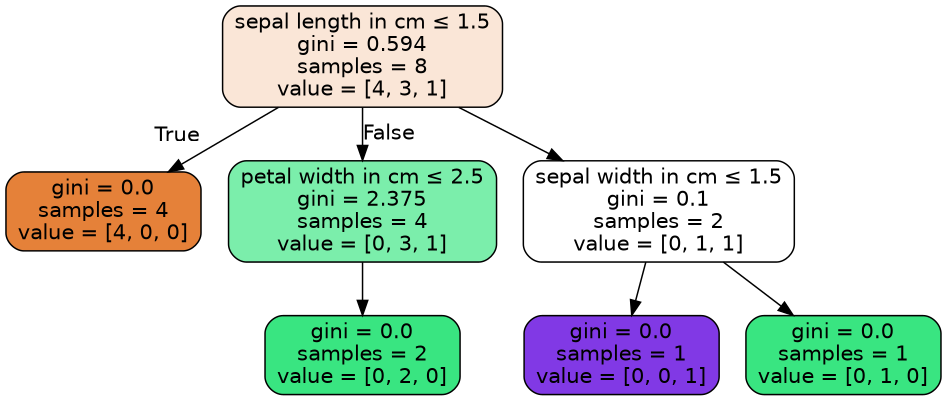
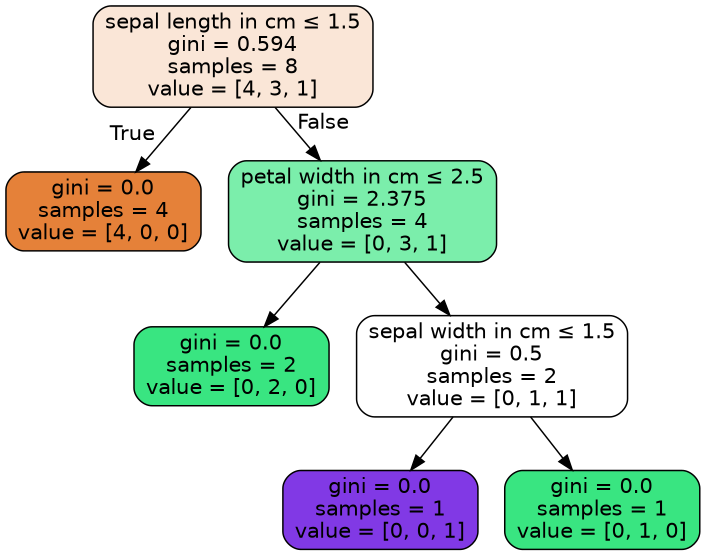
edge "sepal length in cm ≤ 1.5" -> "sepal width in cm ≤ 1.5": now "petal width in cm ≤ 2.5" -> "sepal width in cm ≤ 1.5"
node "sepal width in cm ≤ 1.5": text "gini = 0.1" -> "gini = 0.5"
